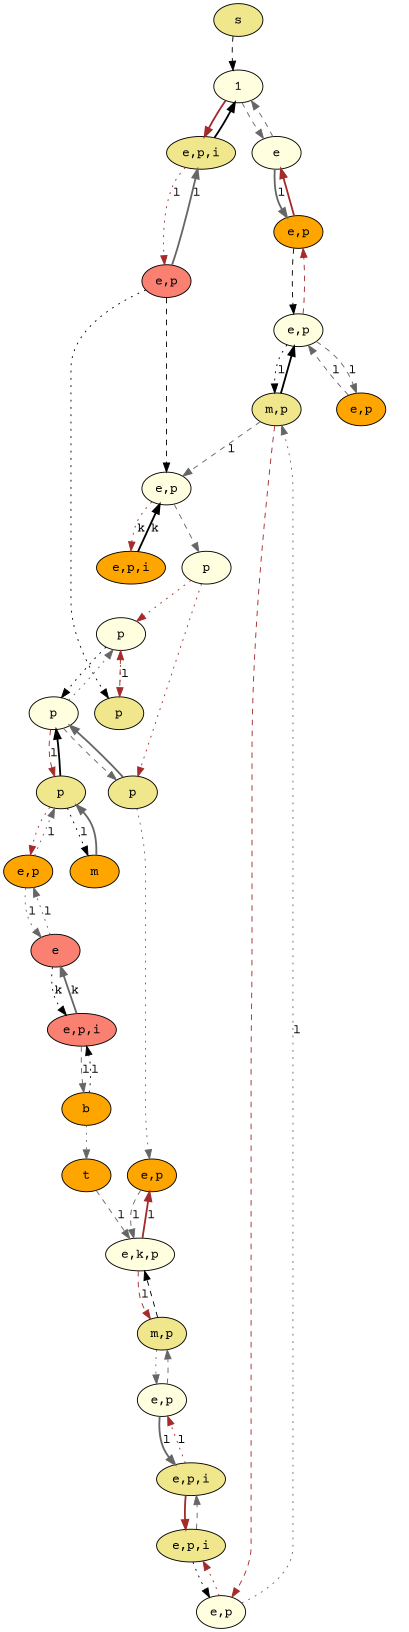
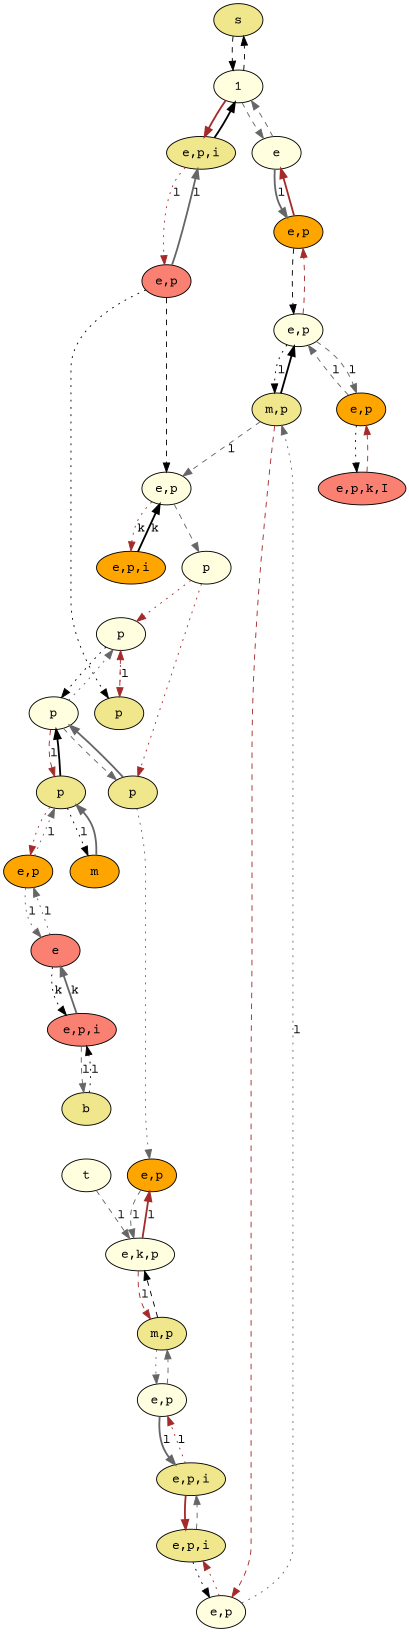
edge "1" -> "s": added
node "e,p,k,I": added
node "b": fillcolor orange -> khaki
edge "b" -> "t": removed
node "t": fillcolor orange -> lightyellow
